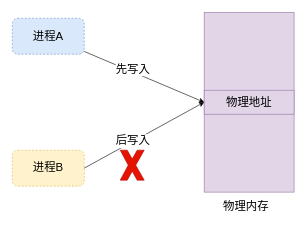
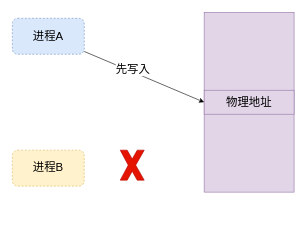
edge "进程B" -> "物理地址": removed, label "后写入"
node "物理内存": removed
